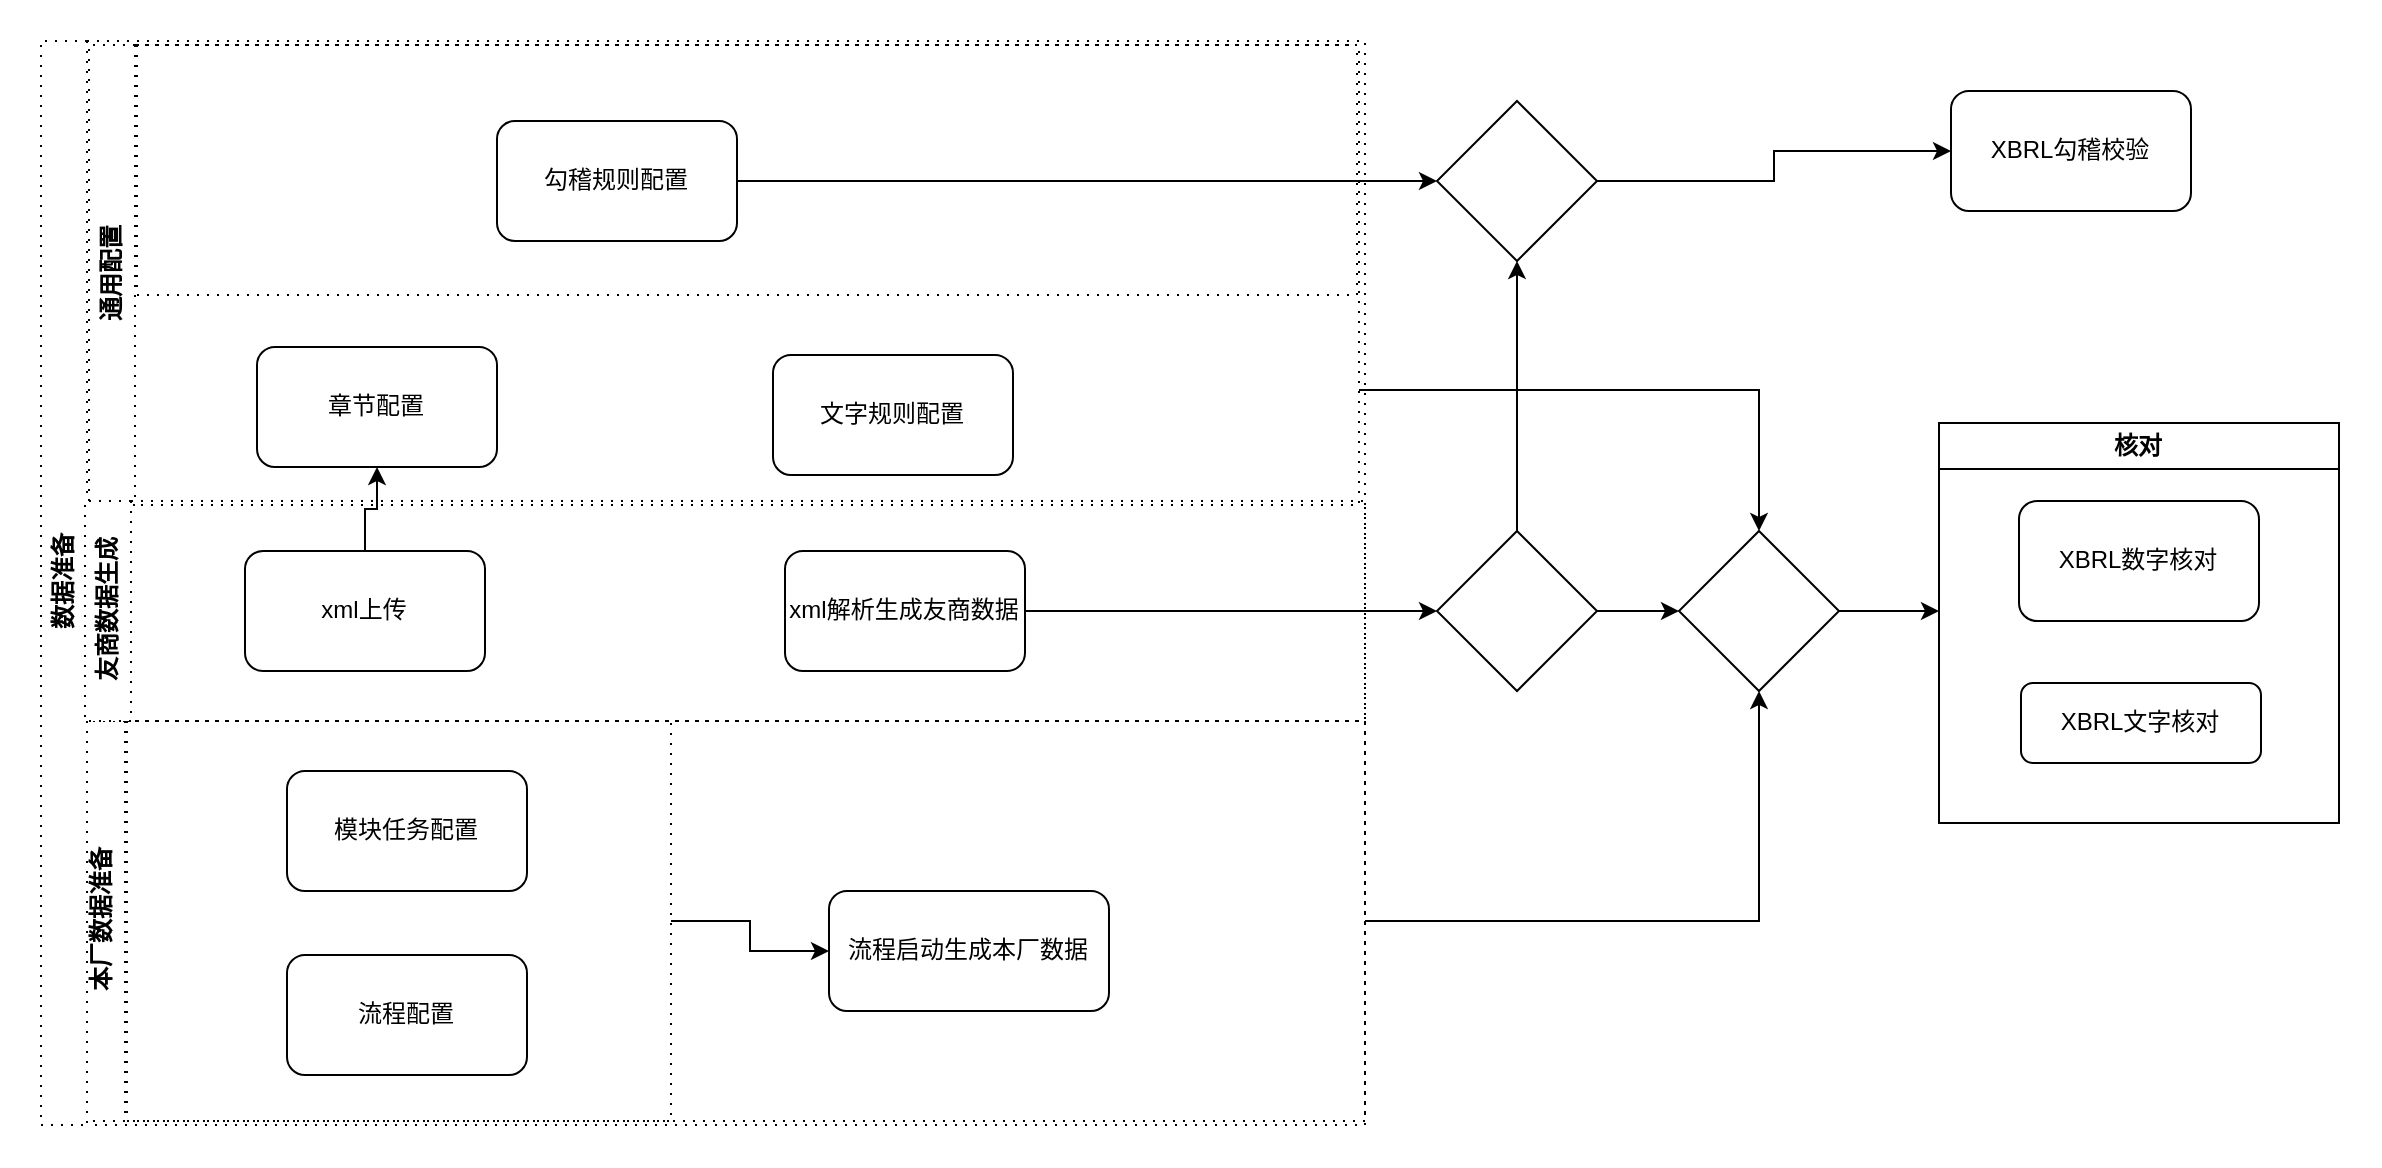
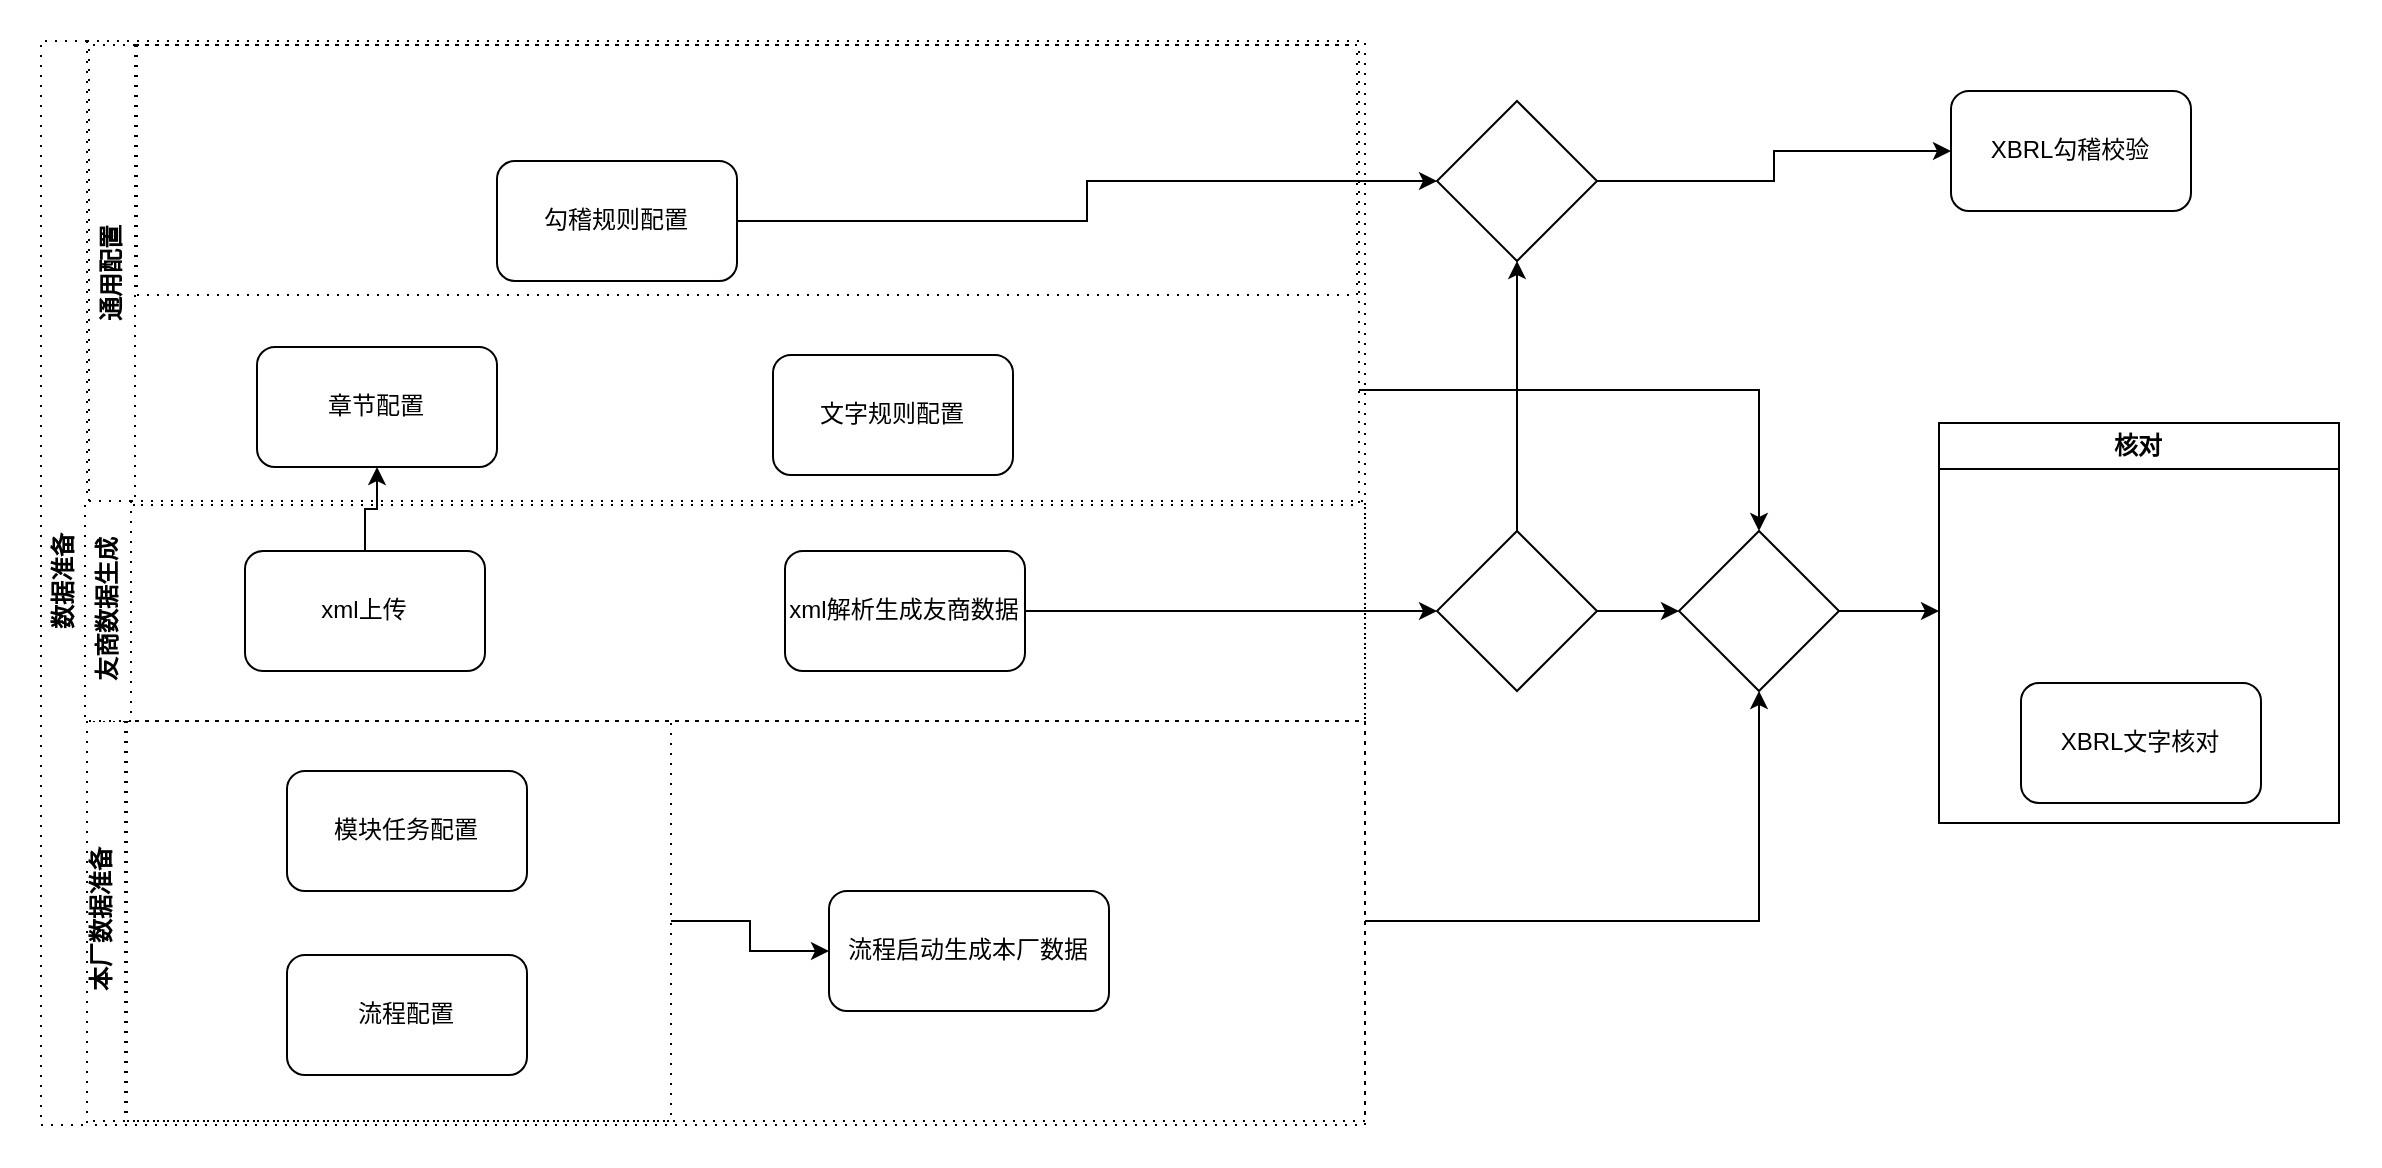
node "勾稽规则配置": moved (617, 181) -> (617, 221)
node "XBRL数字核对": removed
node "XBRL文字核对": size 240x80 -> 240x120
